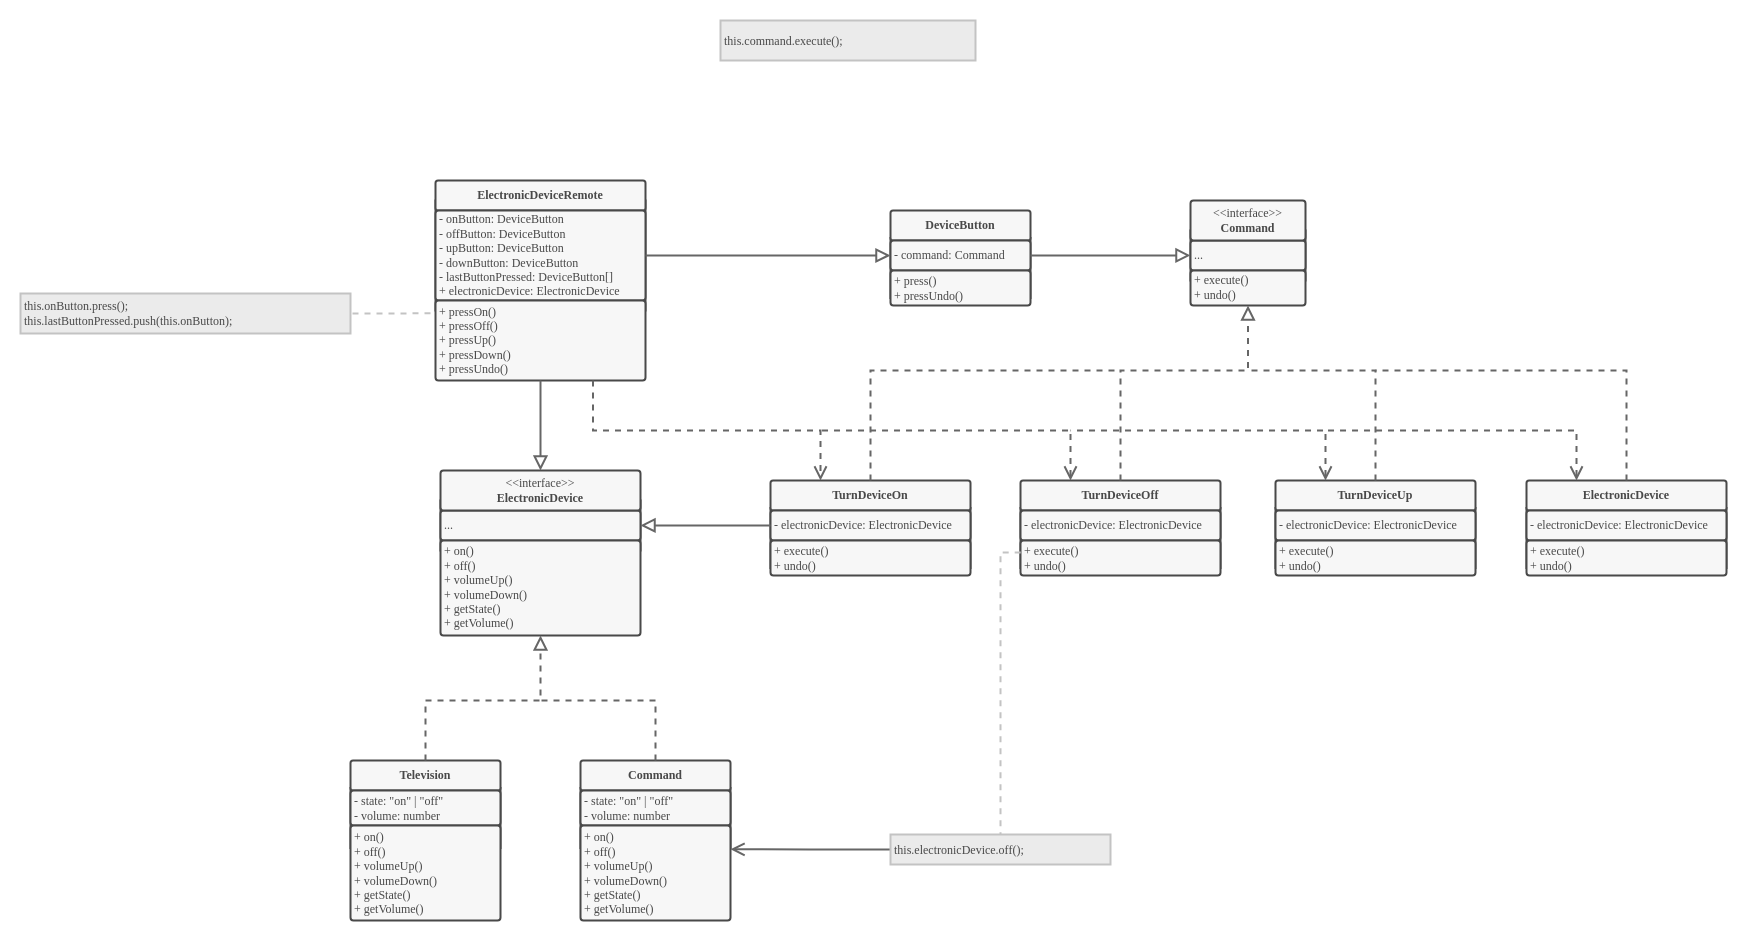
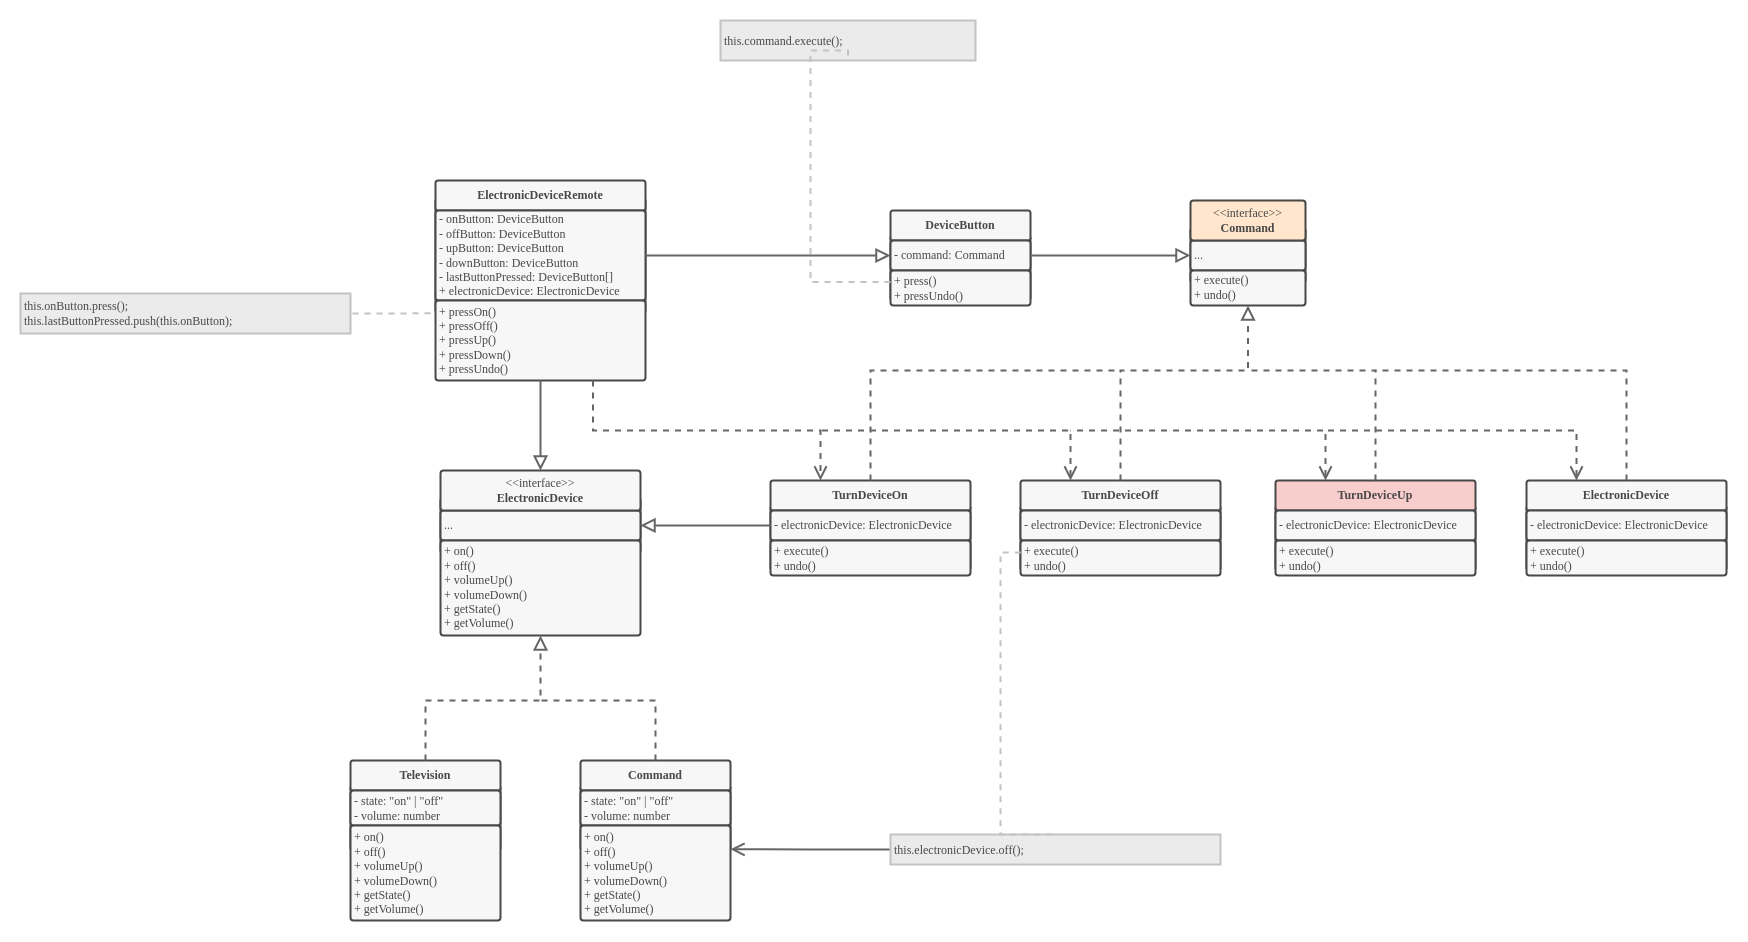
edge "this.command.execute();" -- "+ press() + pressUndo()": added
node "<<interface>> Command": fillcolor #f7f7f7 -> #ffe6cc
node "TurnDeviceUp": fillcolor #f7f7f7 -> #f8cecc
node "this.electronicDevice.off();": size 220x30 -> 330x30
